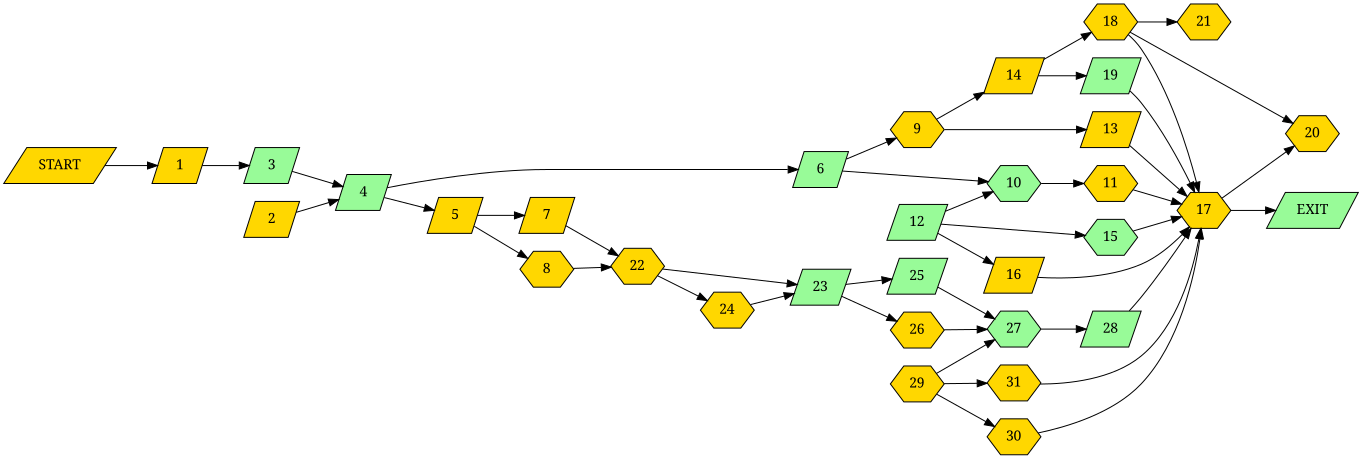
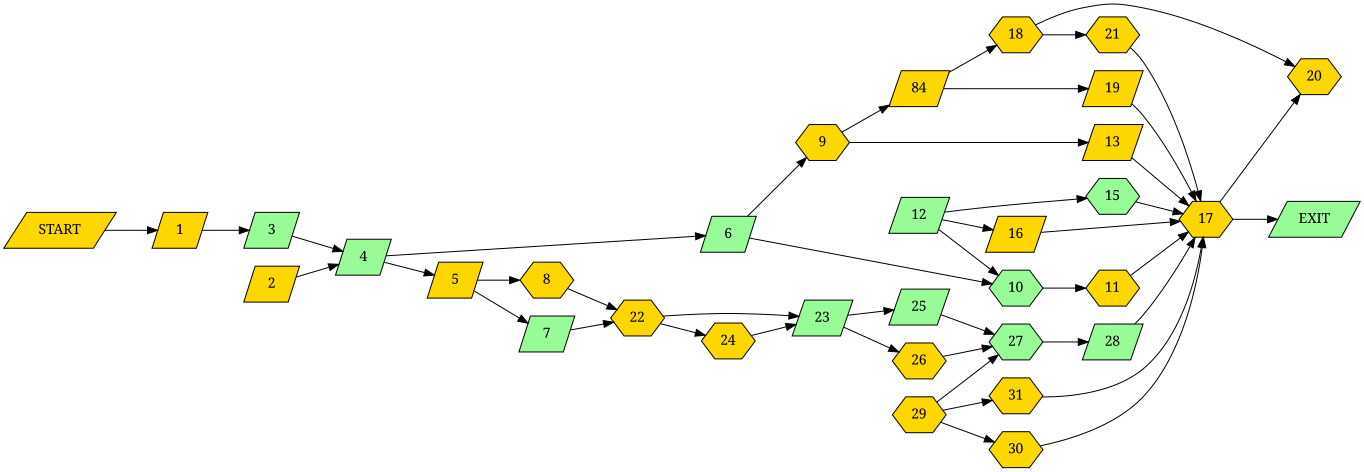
node "14": label "14" -> "84"
node "19": fillcolor palegreen -> gold
edge "18" -> "17": now "21" -> "17"
node "7": fillcolor gold -> palegreen
